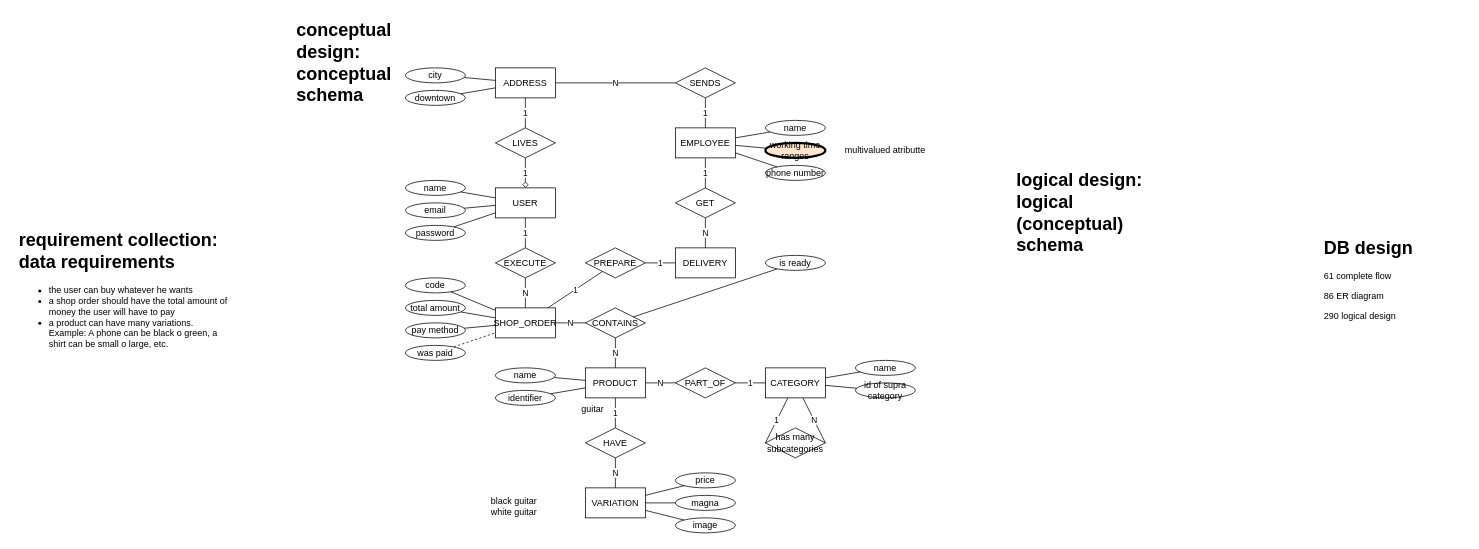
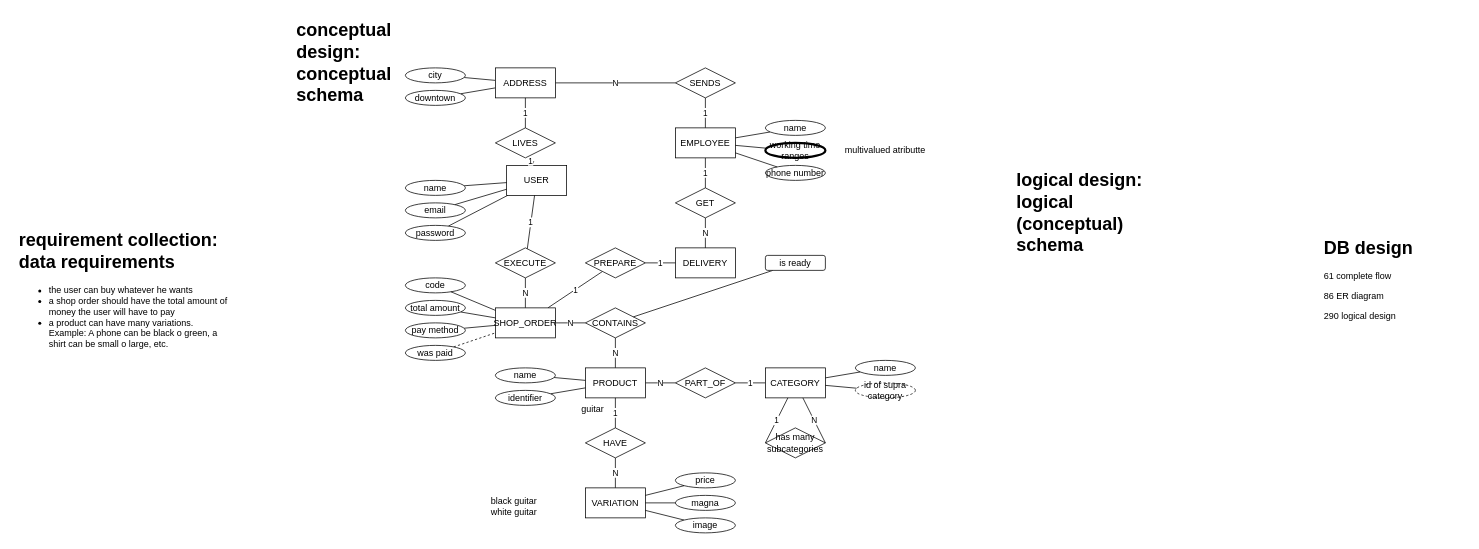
node "working time ranges": fillcolor #ffe6cc -> #ffffff
node "USER": moved (525, 203) -> (537, 180)
node "is ready": shape ellipse -> rounded rectangle
node "id of supra category": style solid -> dashed
